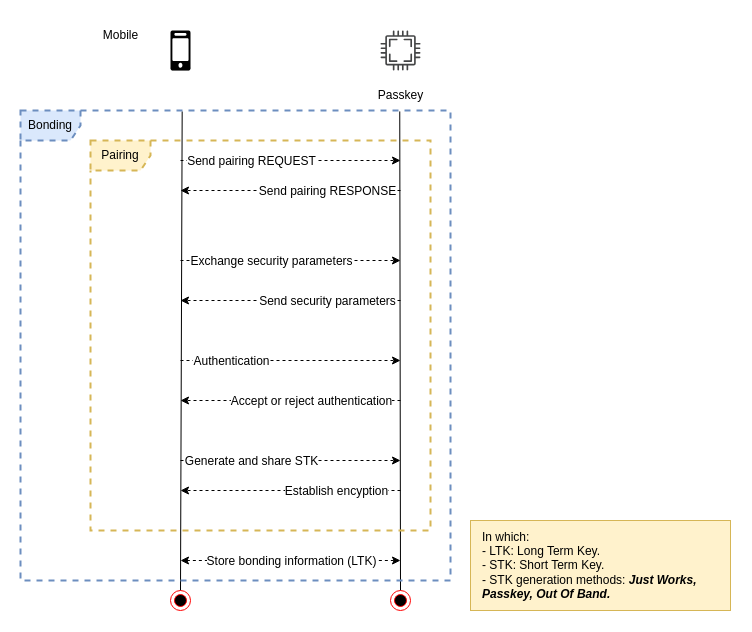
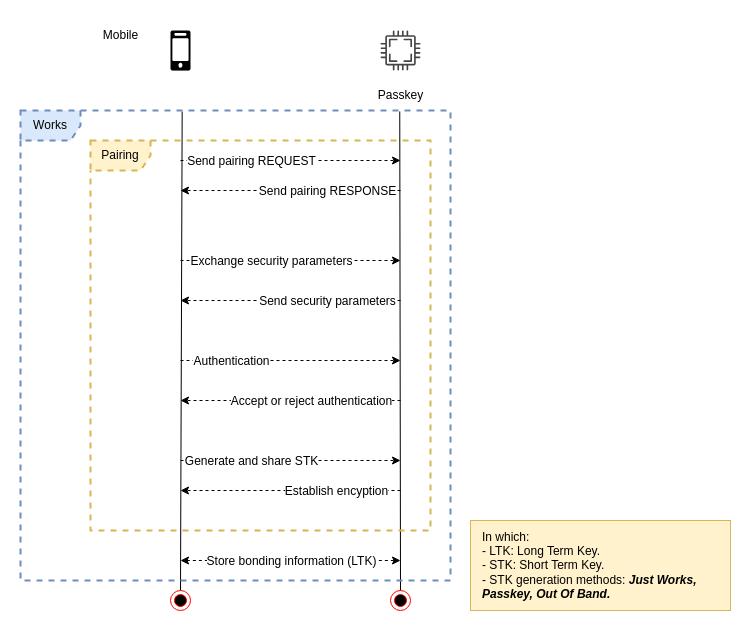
node "Bonding": label "Bonding" -> "Works"
